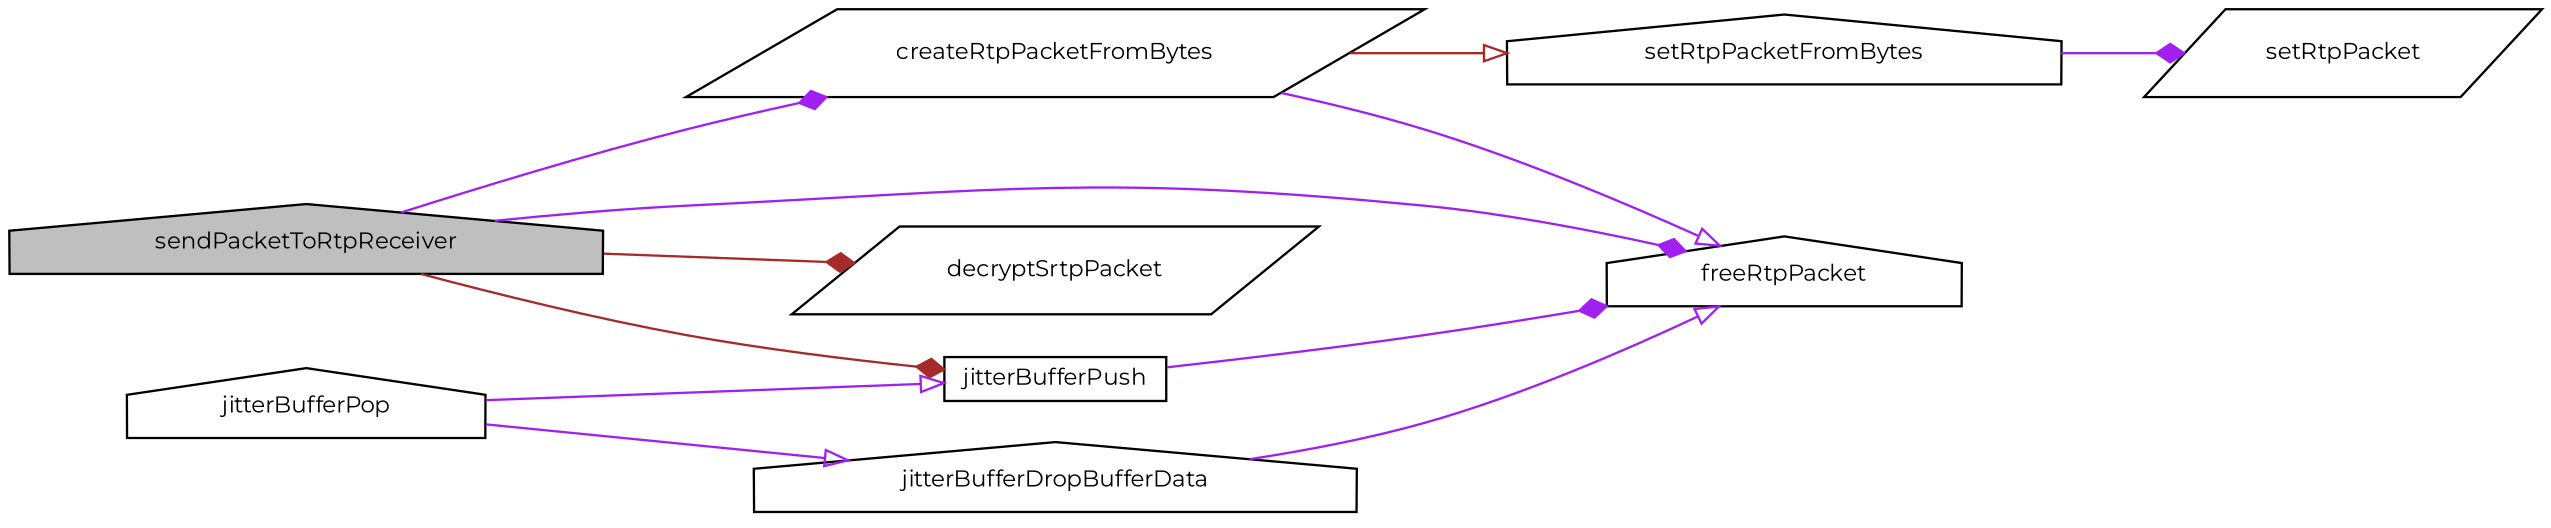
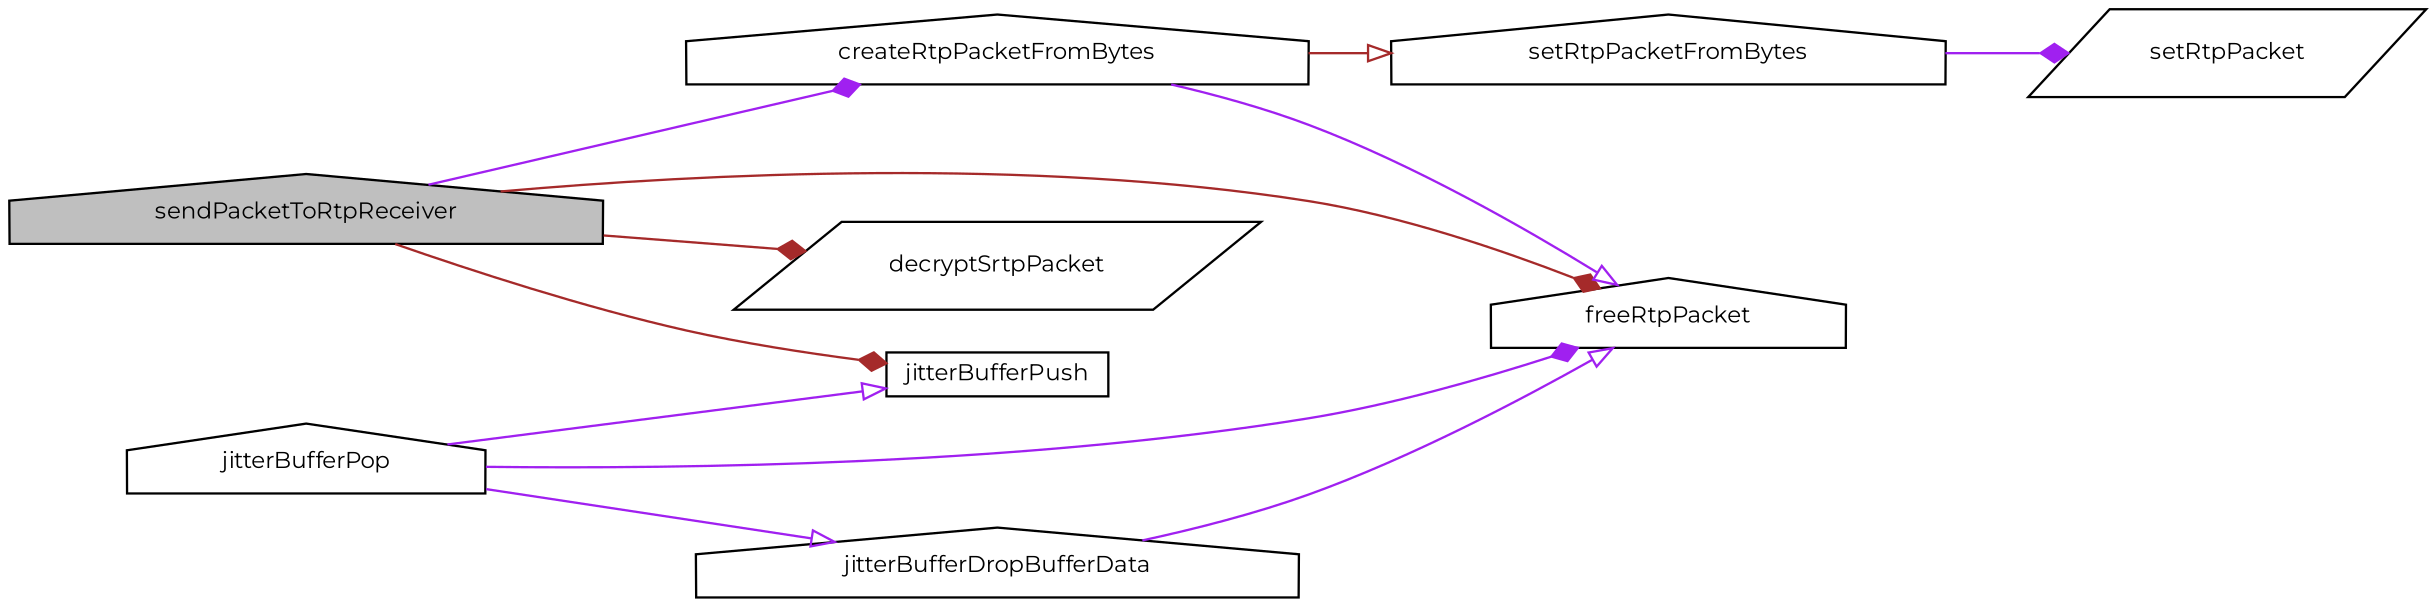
node "createRtpPacketFromBytes": shape parallelogram -> house
edge "sendPacketToRtpReceiver" -> "freeRtpPacket": color purple -> brown
edge "jitterBufferPush" -> "freeRtpPacket": now "jitterBufferPop" -> "freeRtpPacket"
